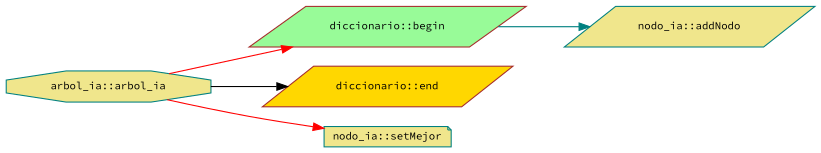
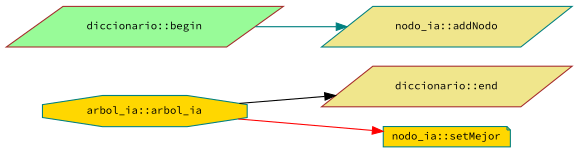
edge "arbol_ia::arbol_ia" -> "diccionario::begin": removed
node "arbol_ia::arbol_ia": fillcolor khaki -> gold
node "diccionario::end": fillcolor gold -> khaki
node "nodo_ia::setMejor": fillcolor khaki -> gold
